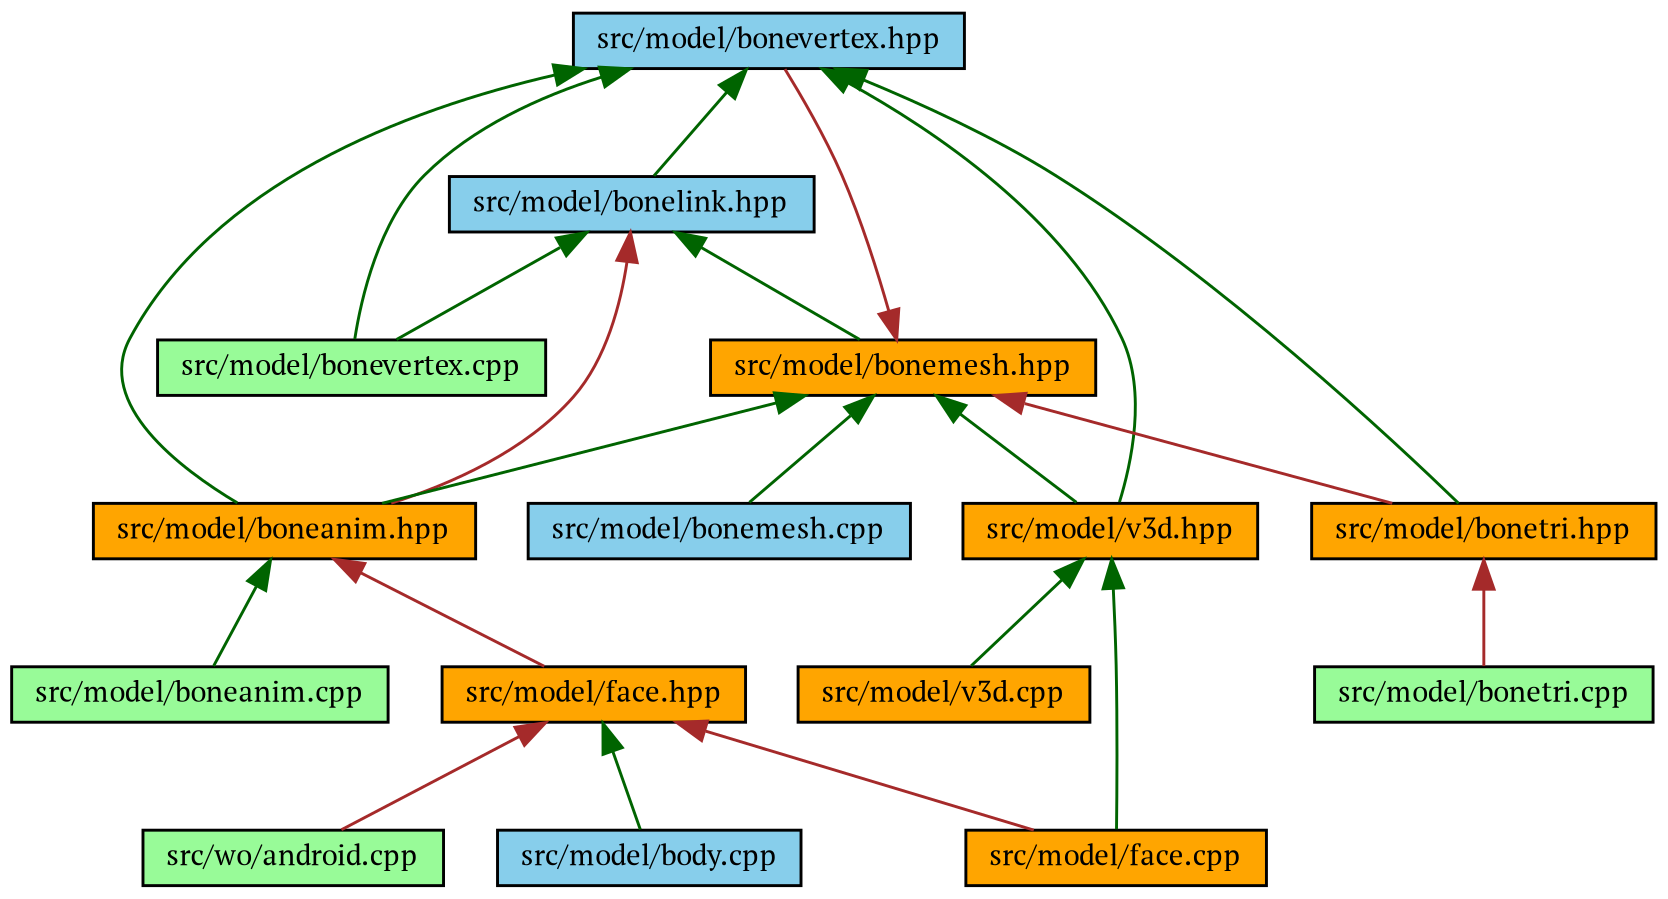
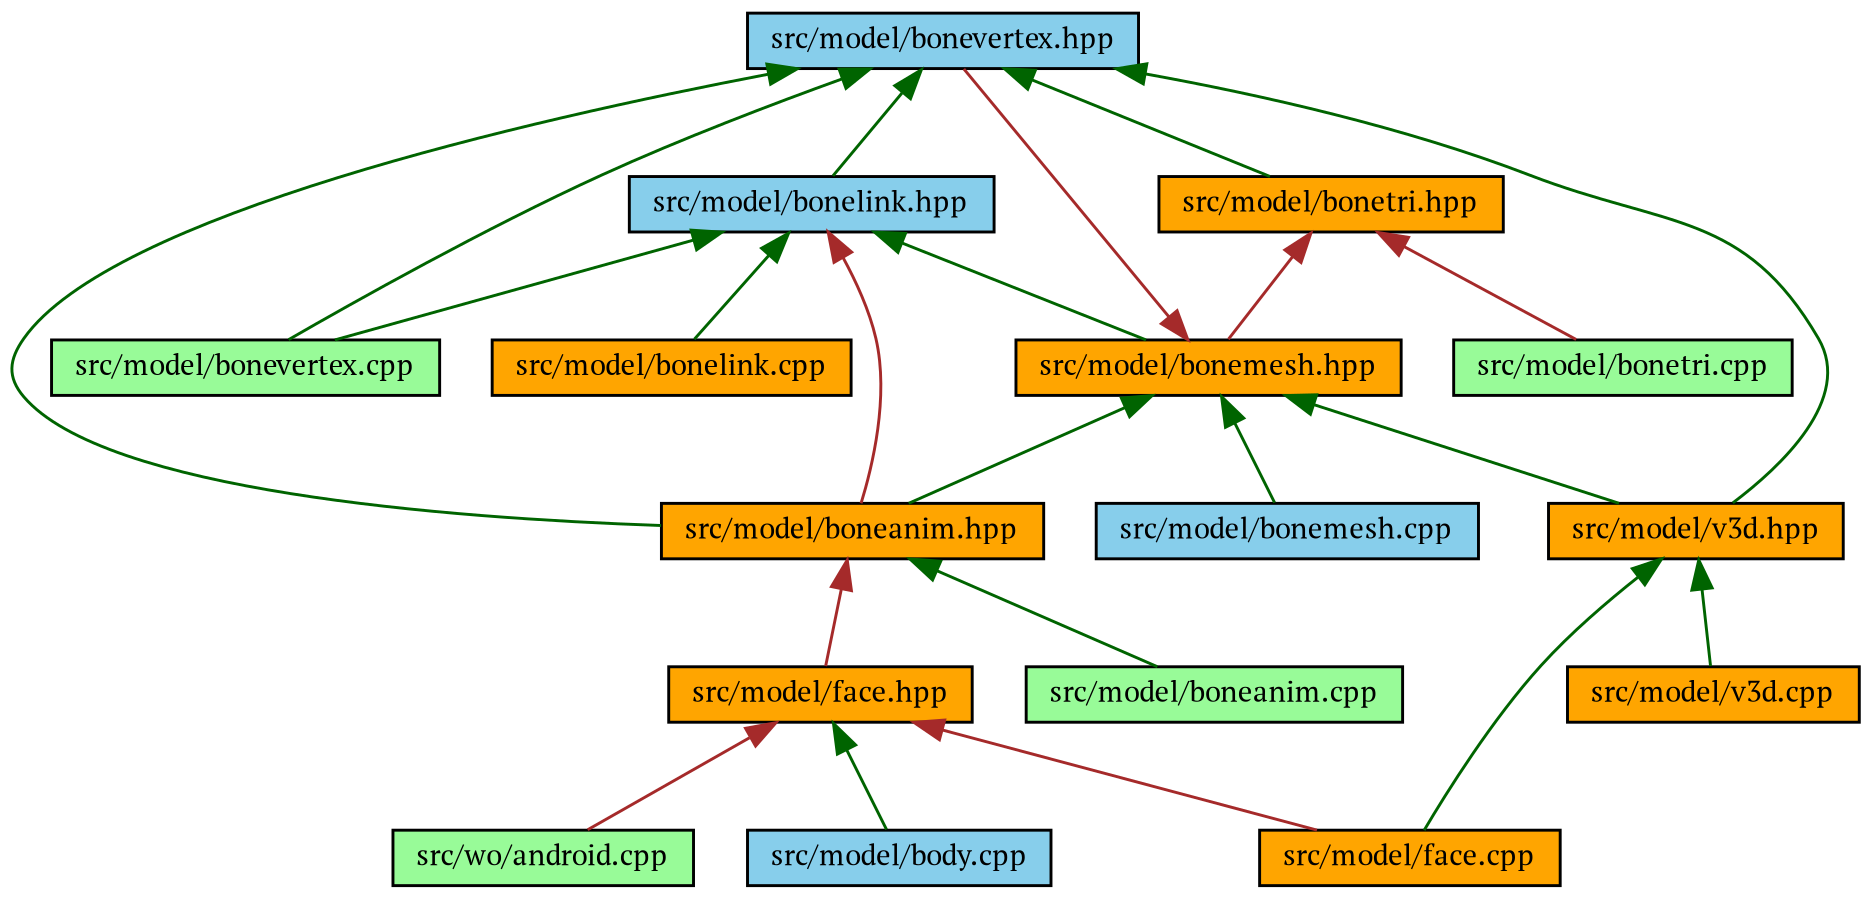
node "src/model/bonelink.cpp": added
edge "src/model/bonetri.hpp" -> "src/model/bonemesh.hpp": reversed
